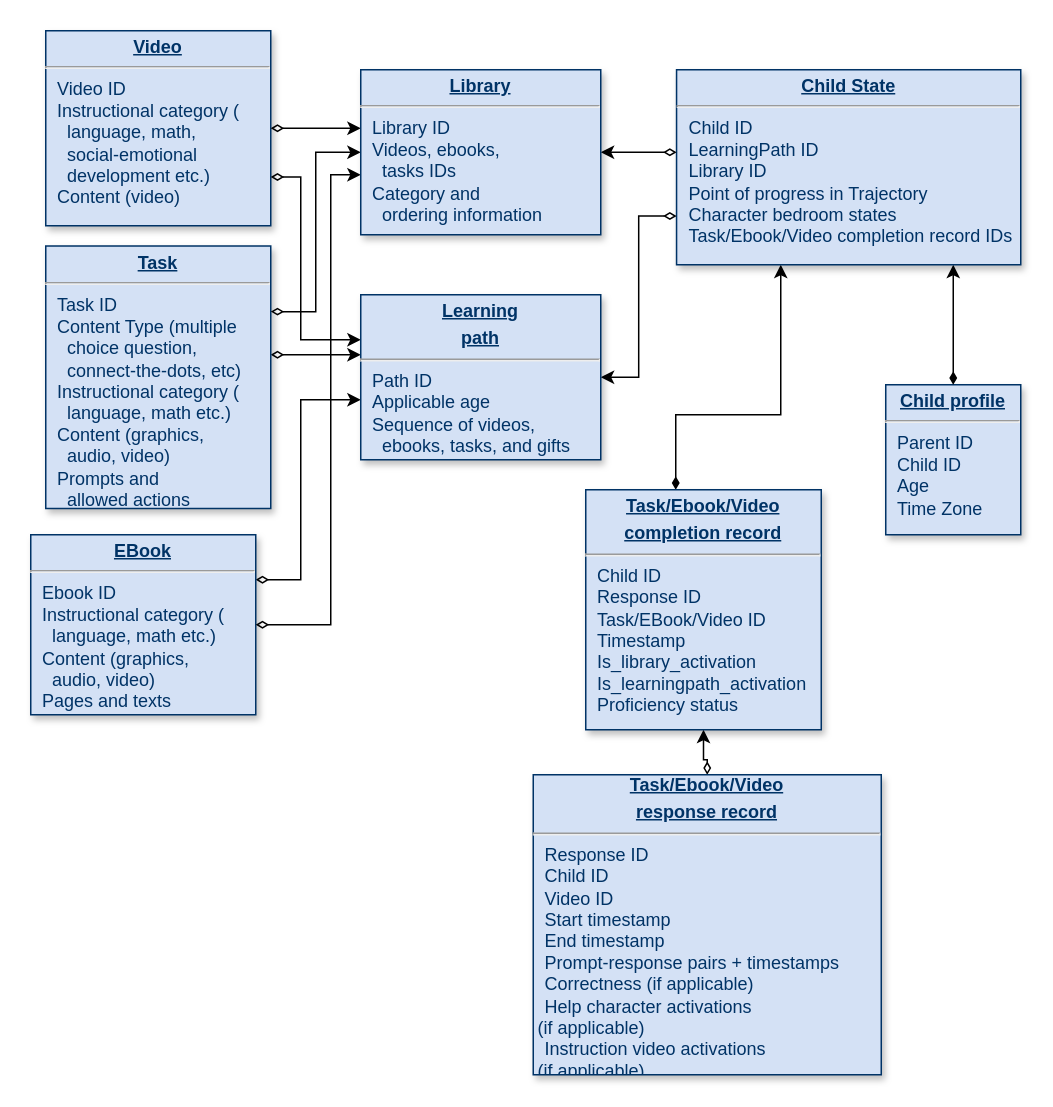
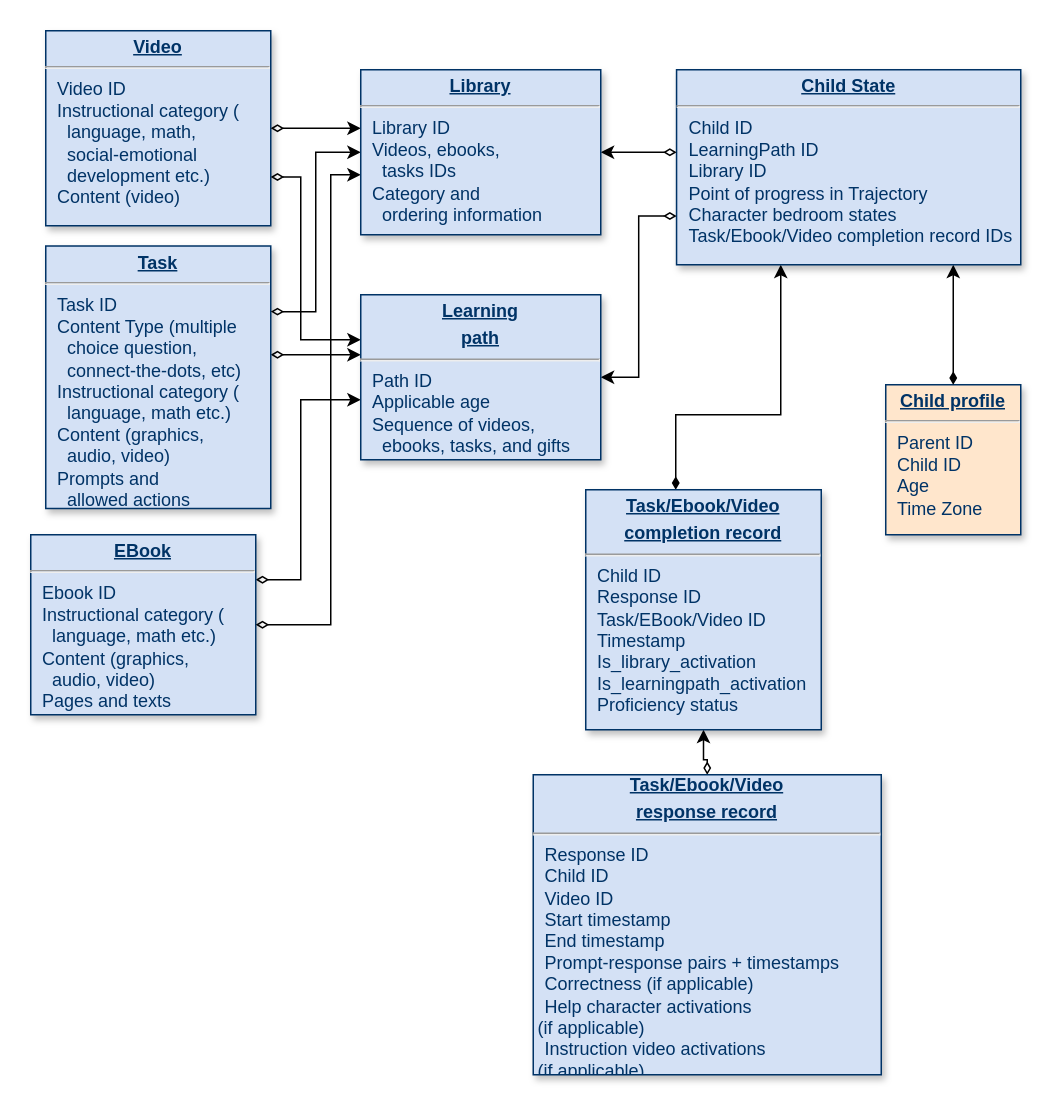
node "Child profile Parent ID Child ID Age Time Zone": fillcolor #d4e1f5 -> #ffe6cc
